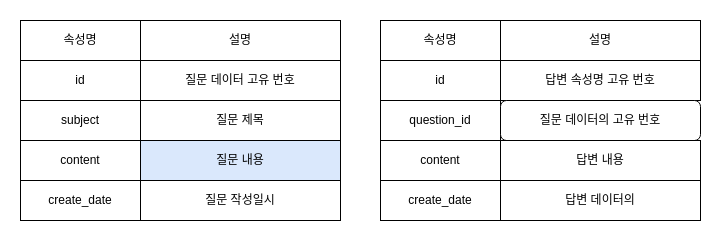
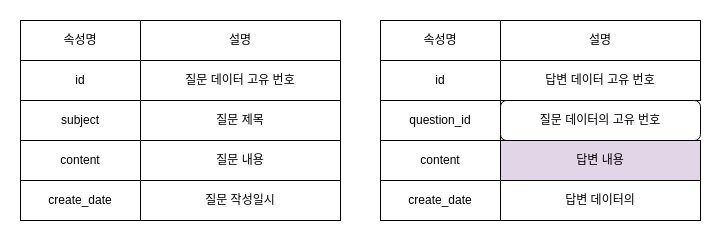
node "답변 속성명 고유 번호": label "답변 속성명 고유 번호" -> "답변 데이터 고유 번호"
node "질문 내용": fillcolor #dae8fc -> #ffffff
node "답변 내용": fillcolor #ffffff -> #e1d5e7
